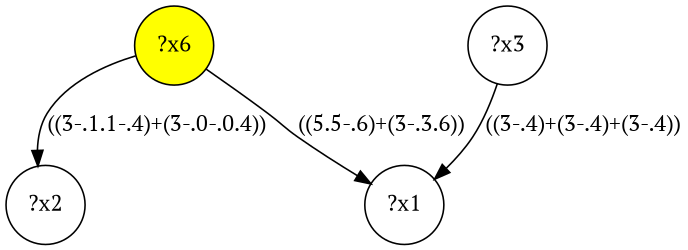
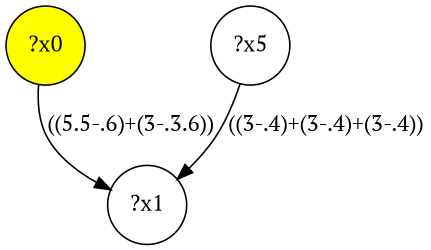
node "?x6": label "?x6" -> "?x0"
node "?x3": label "?x3" -> "?x5"
node "?x2": removed
